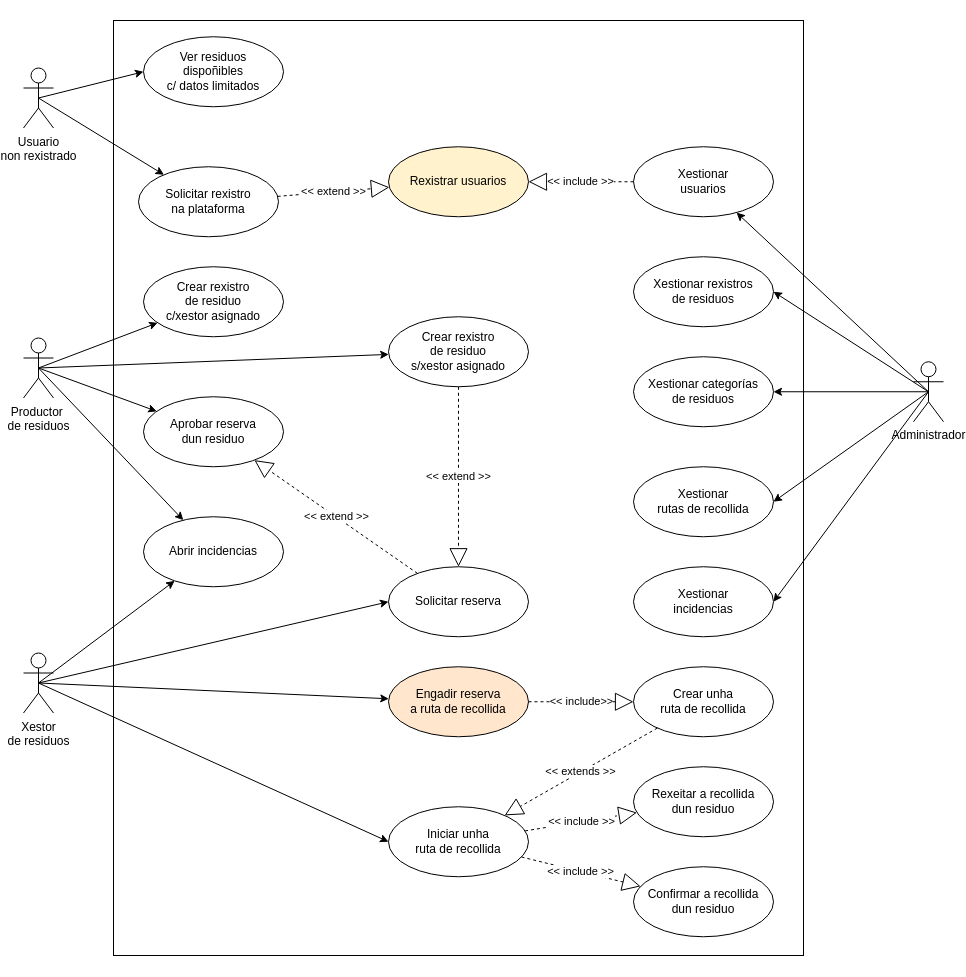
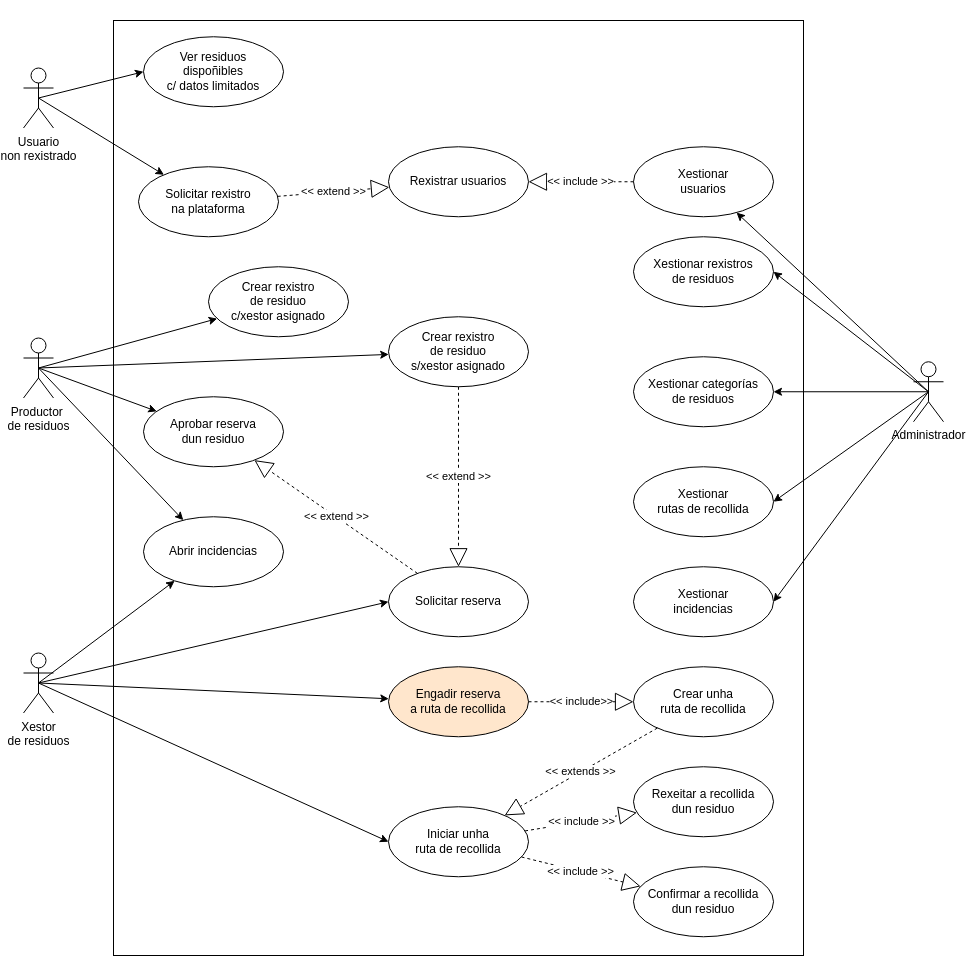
node "Rexistrar usuarios": fillcolor #fff2cc -> #ffffff
node "Xestionar rexistros de residuos": moved (704, 292) -> (704, 272)
node "Crear rexistro de residuo c/xestor asignado": moved (214, 302) -> (279, 302)
